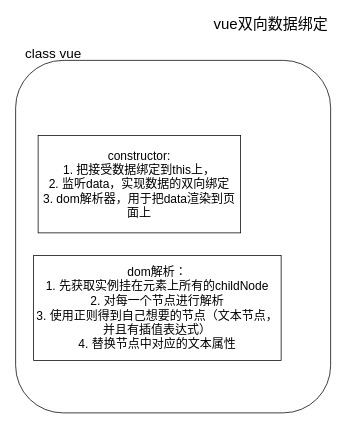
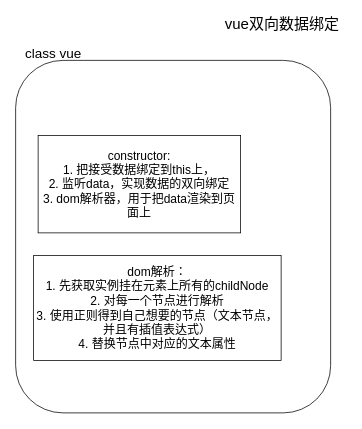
node "vue双向数据绑定": moved (270, 23) -> (282, 23)
